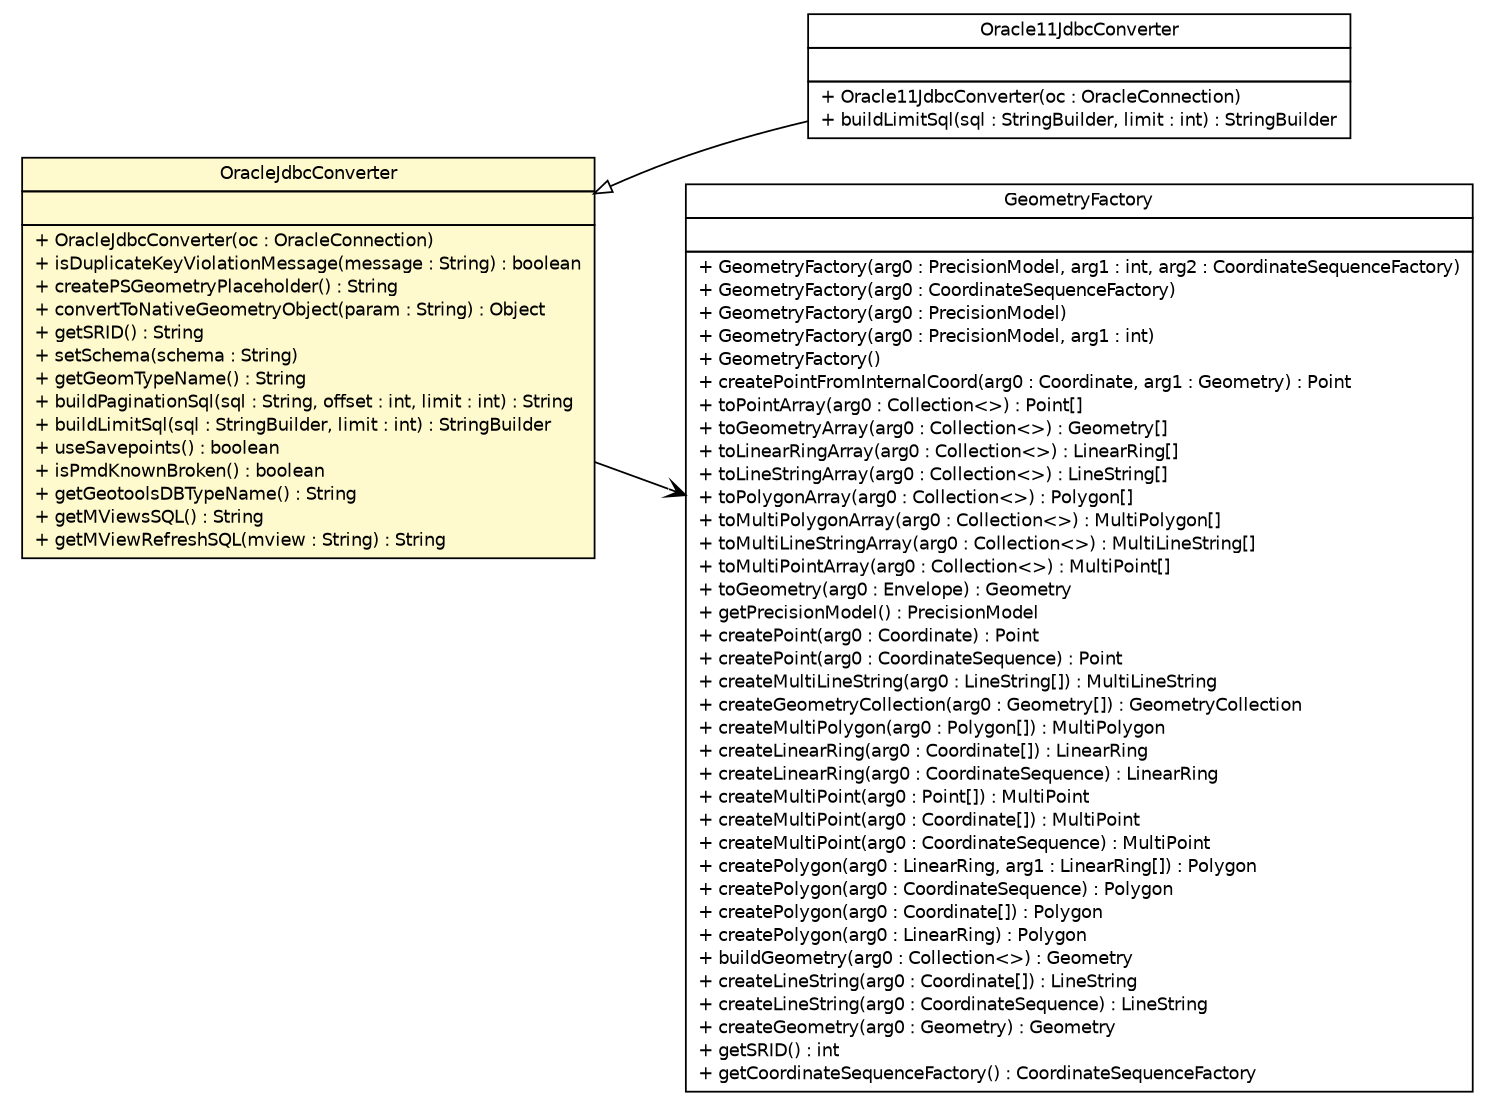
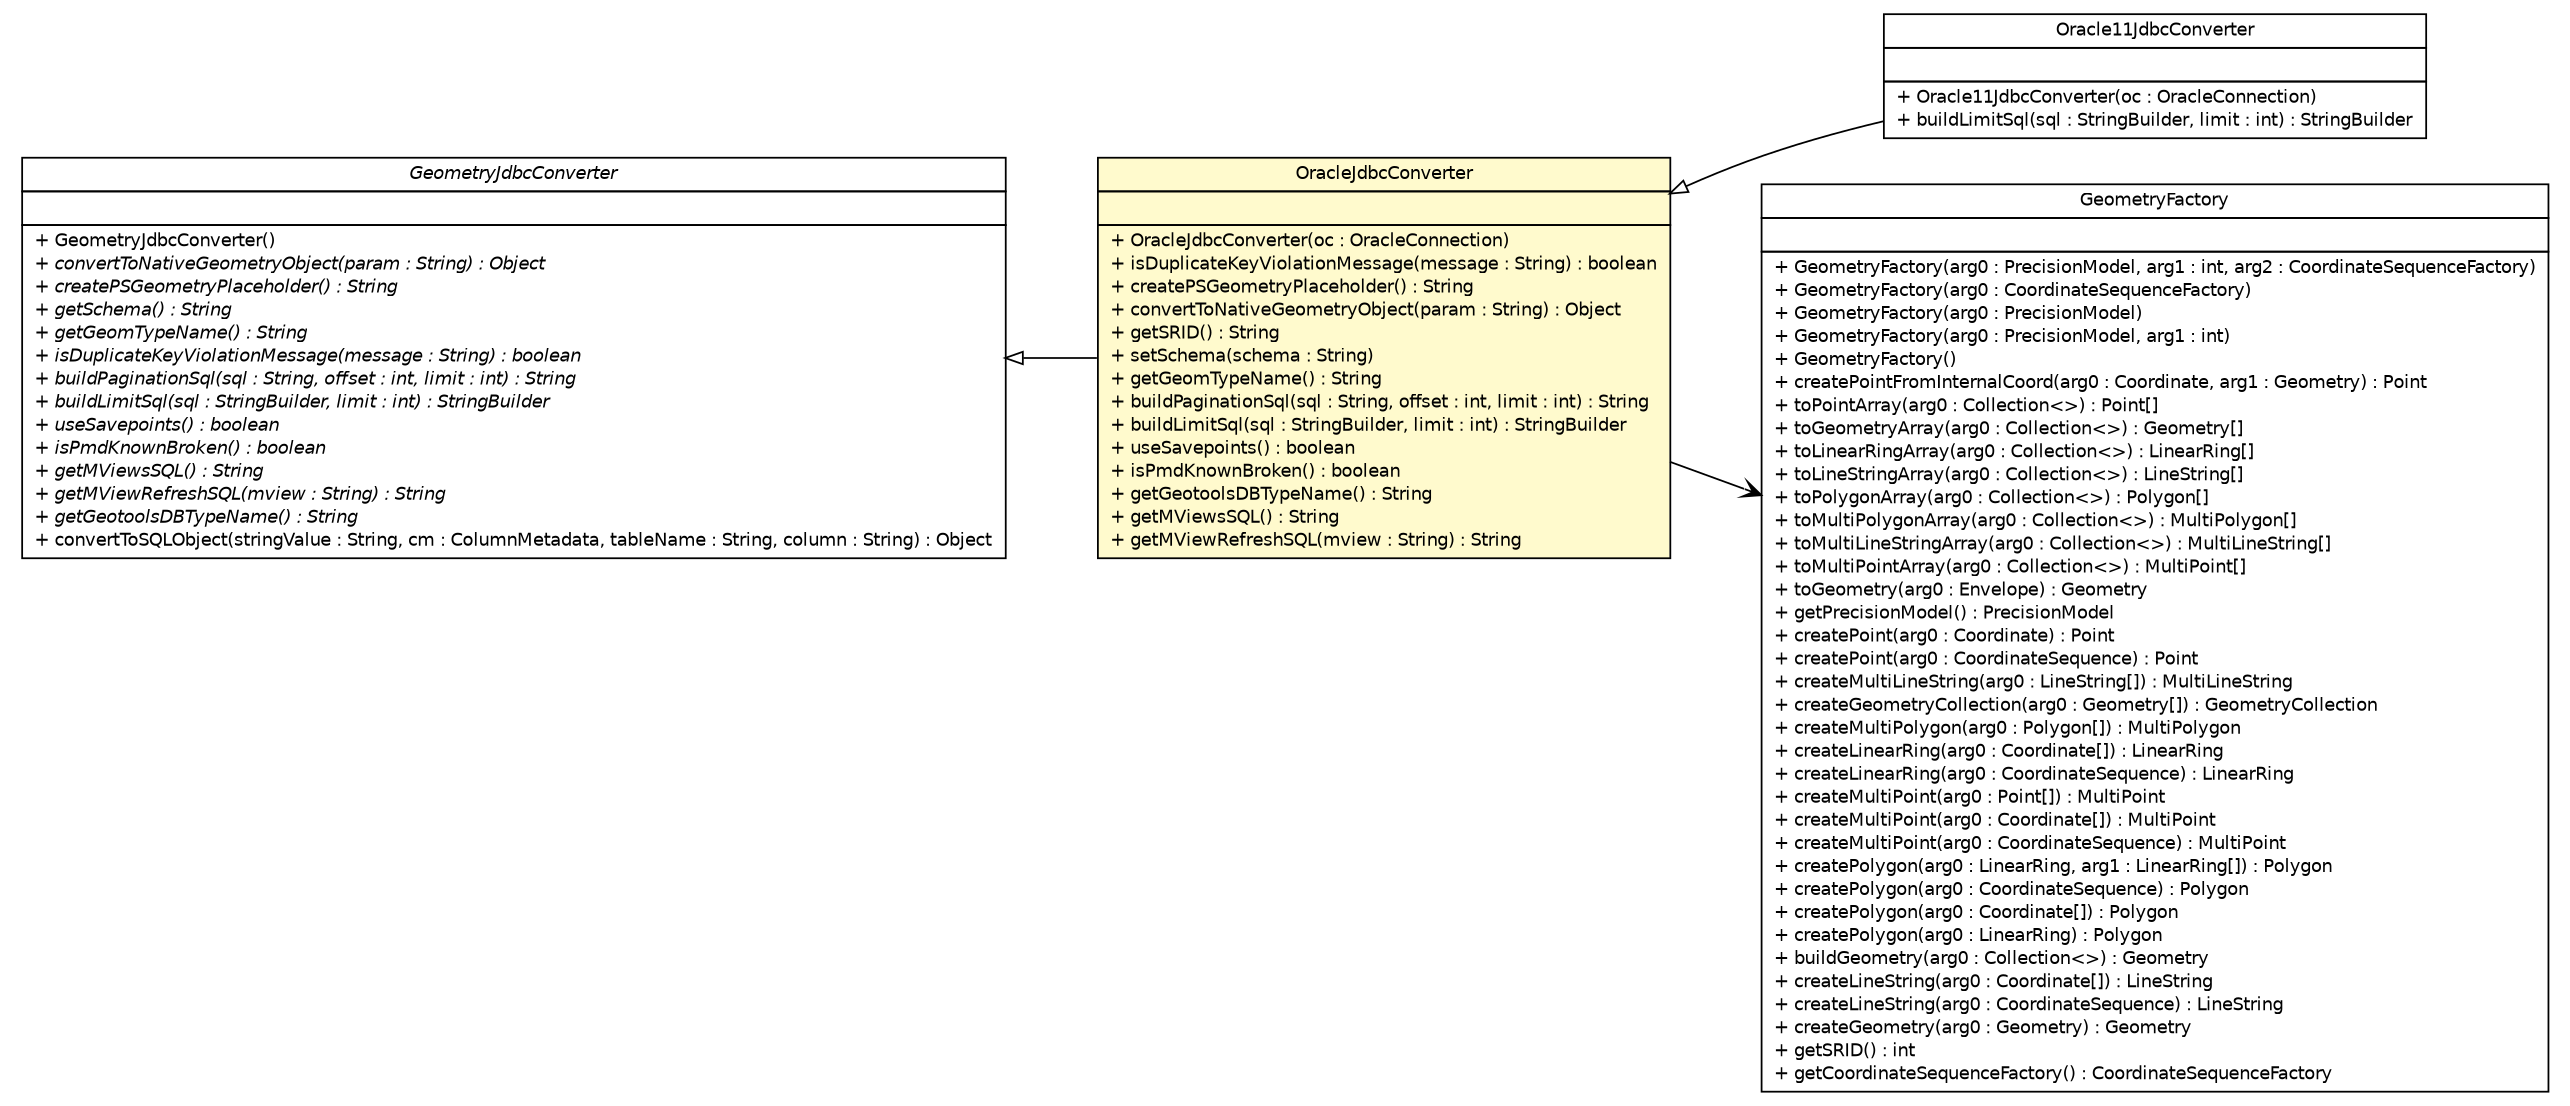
node "GeometryJdbcConverter": added
